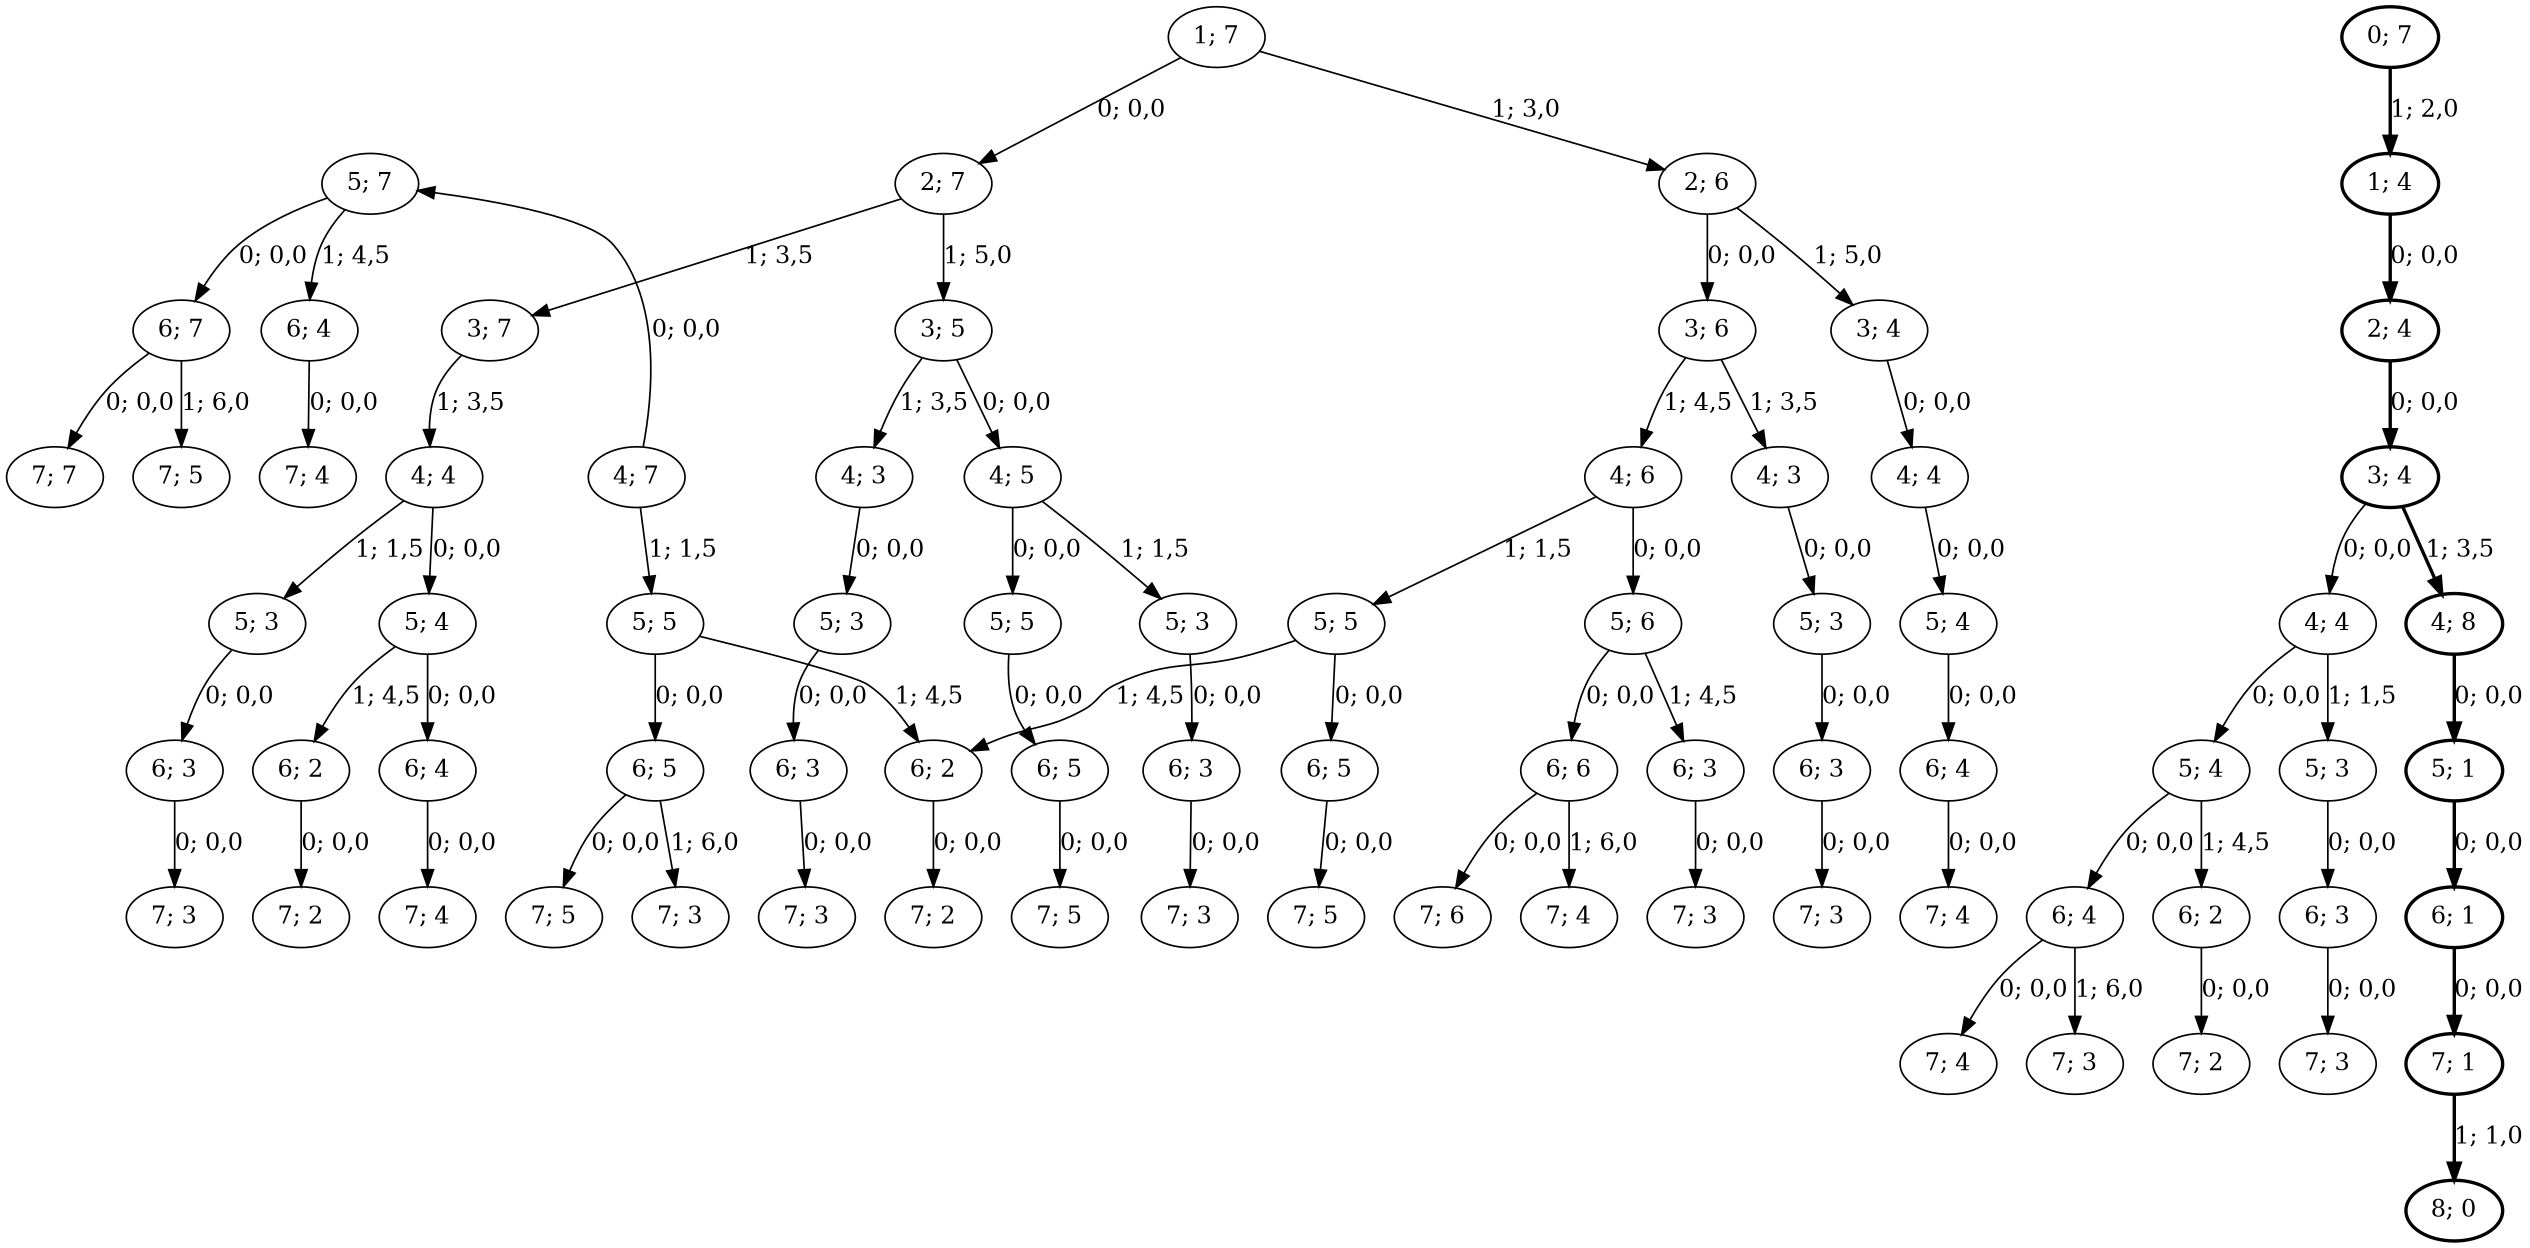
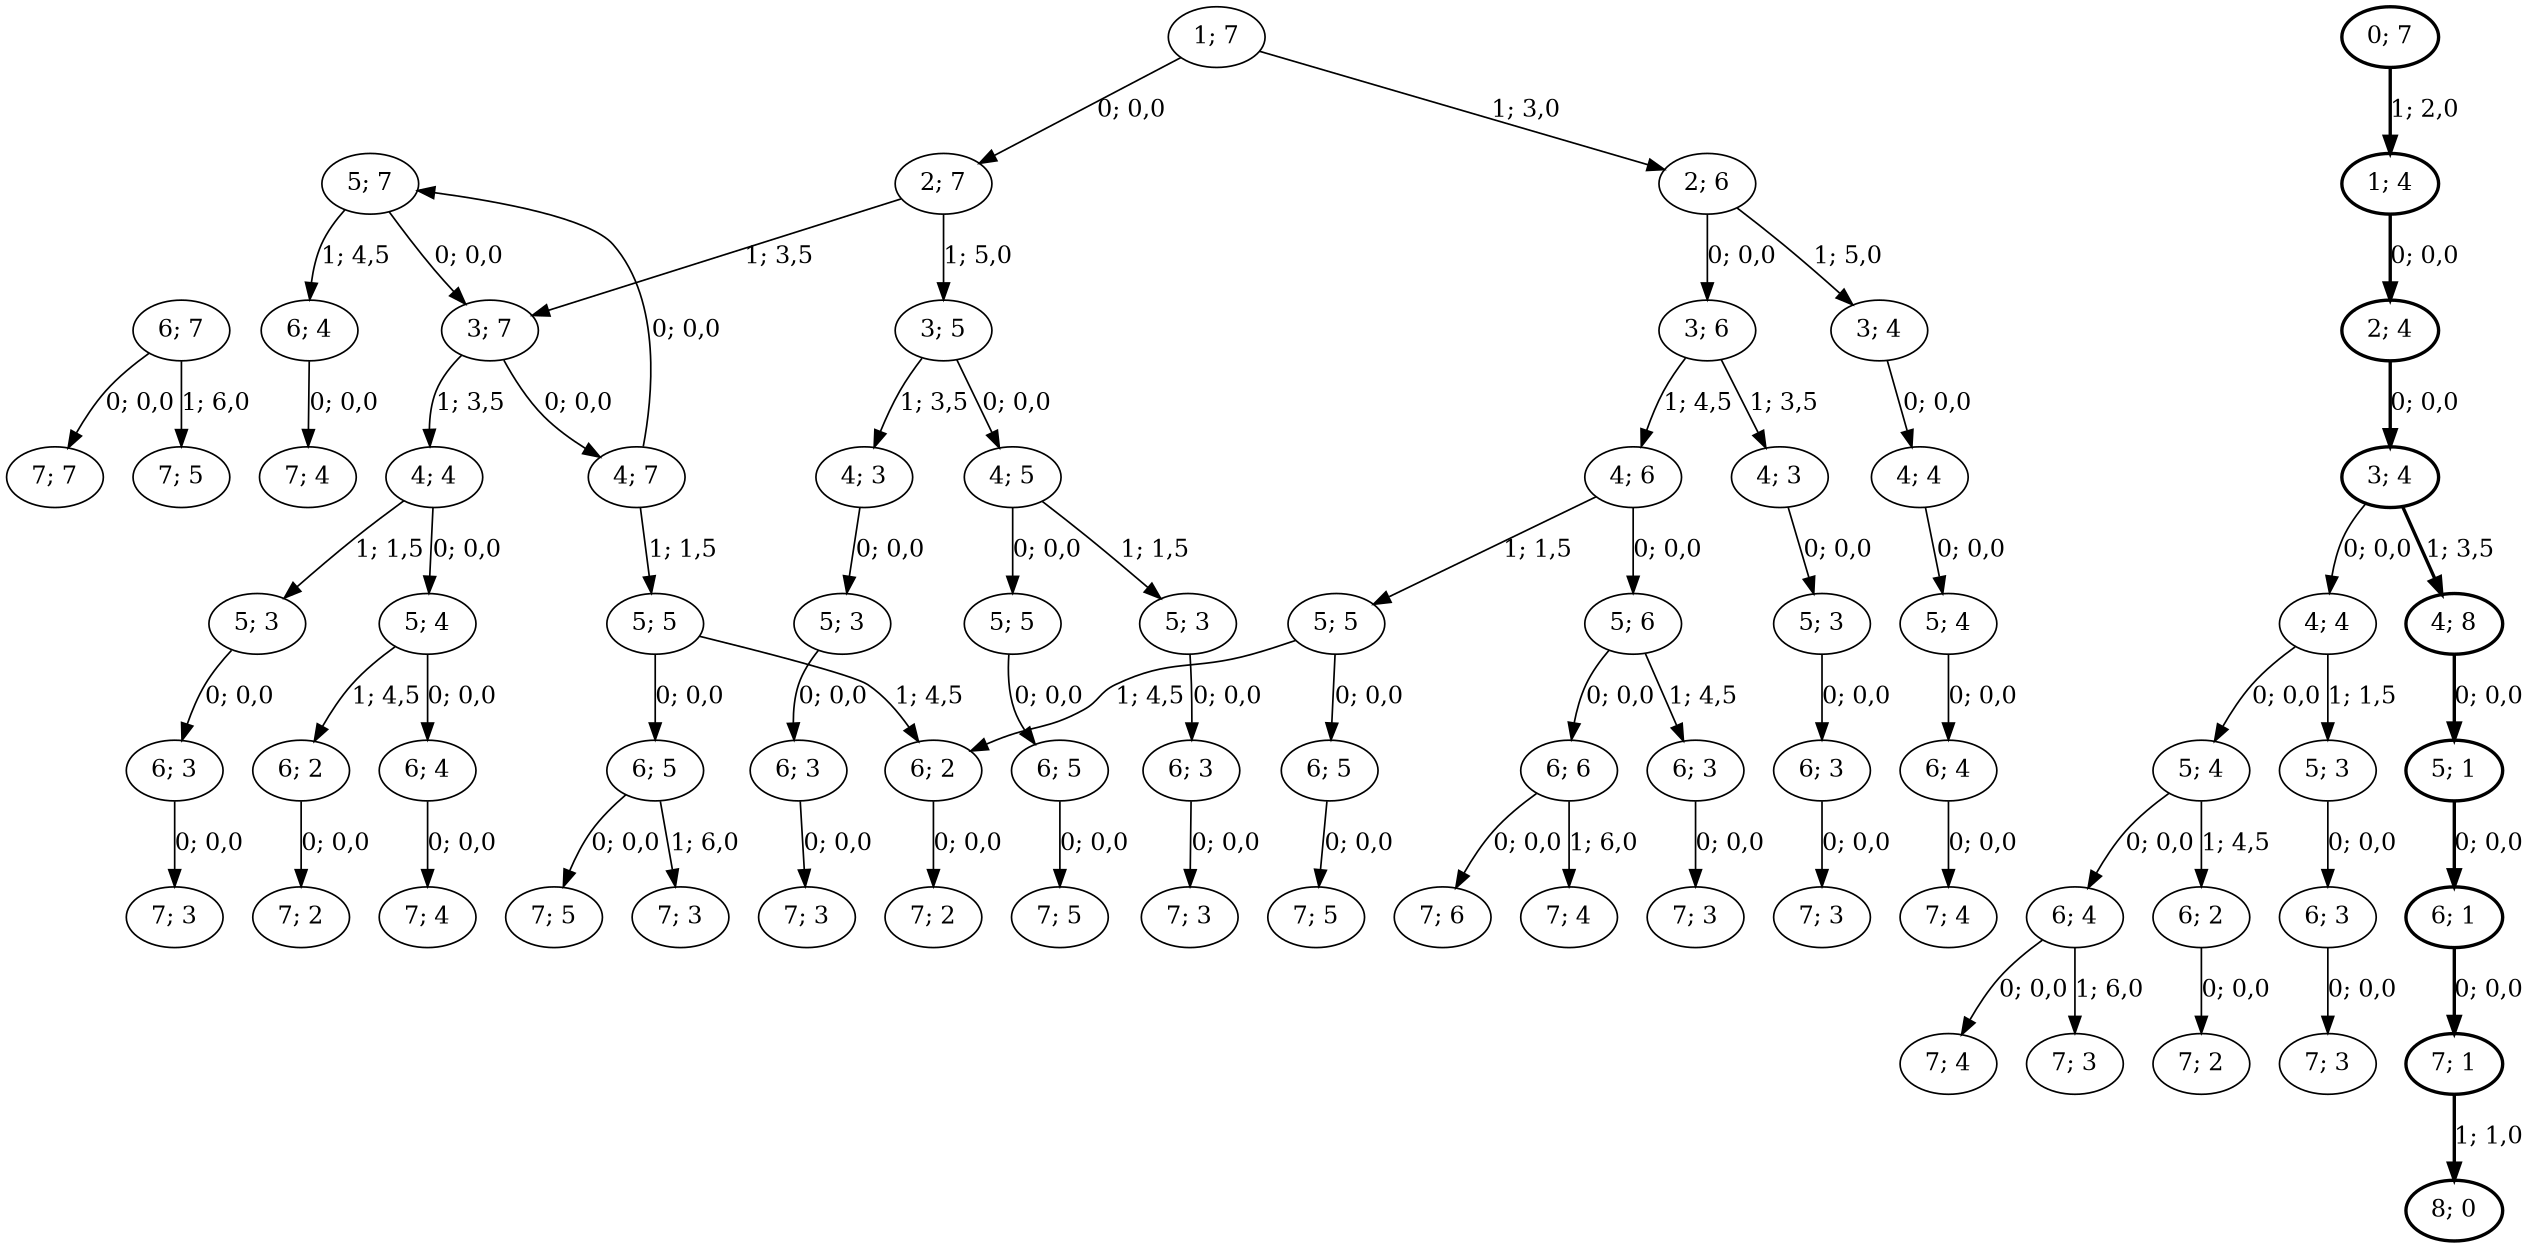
edge "5; 7" -> "6; 7": now "5; 7" -> "3; 7"
edge "3; 7" -> "4; 7": added, label "0; 0,0"
